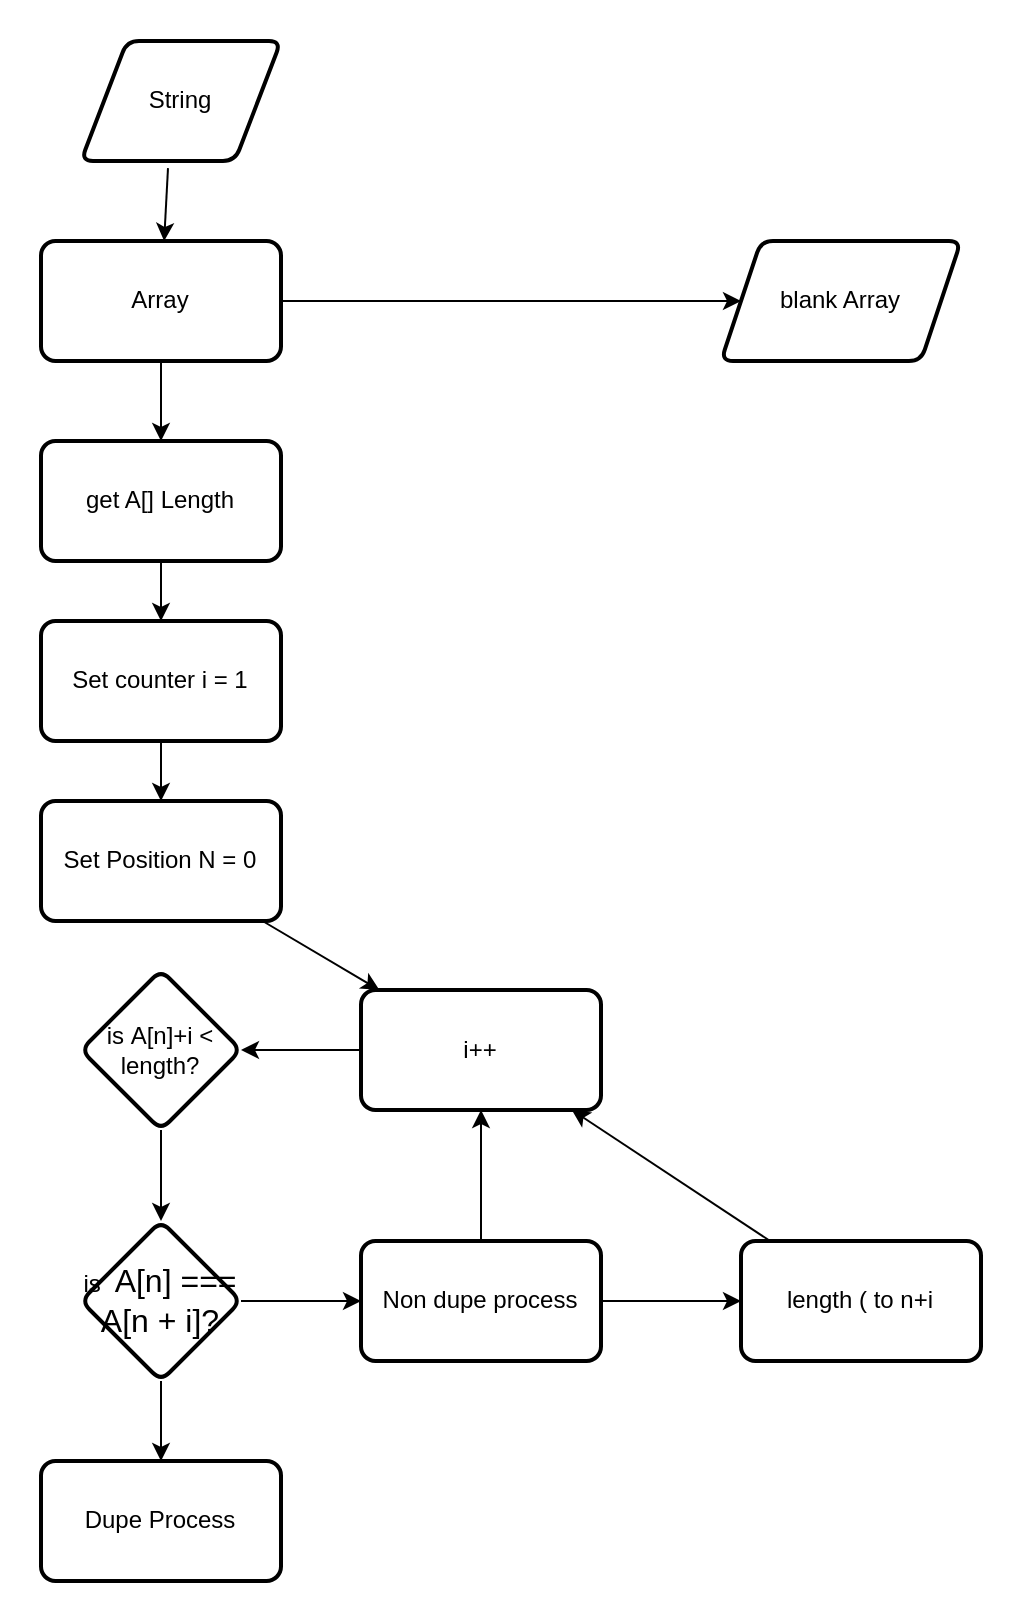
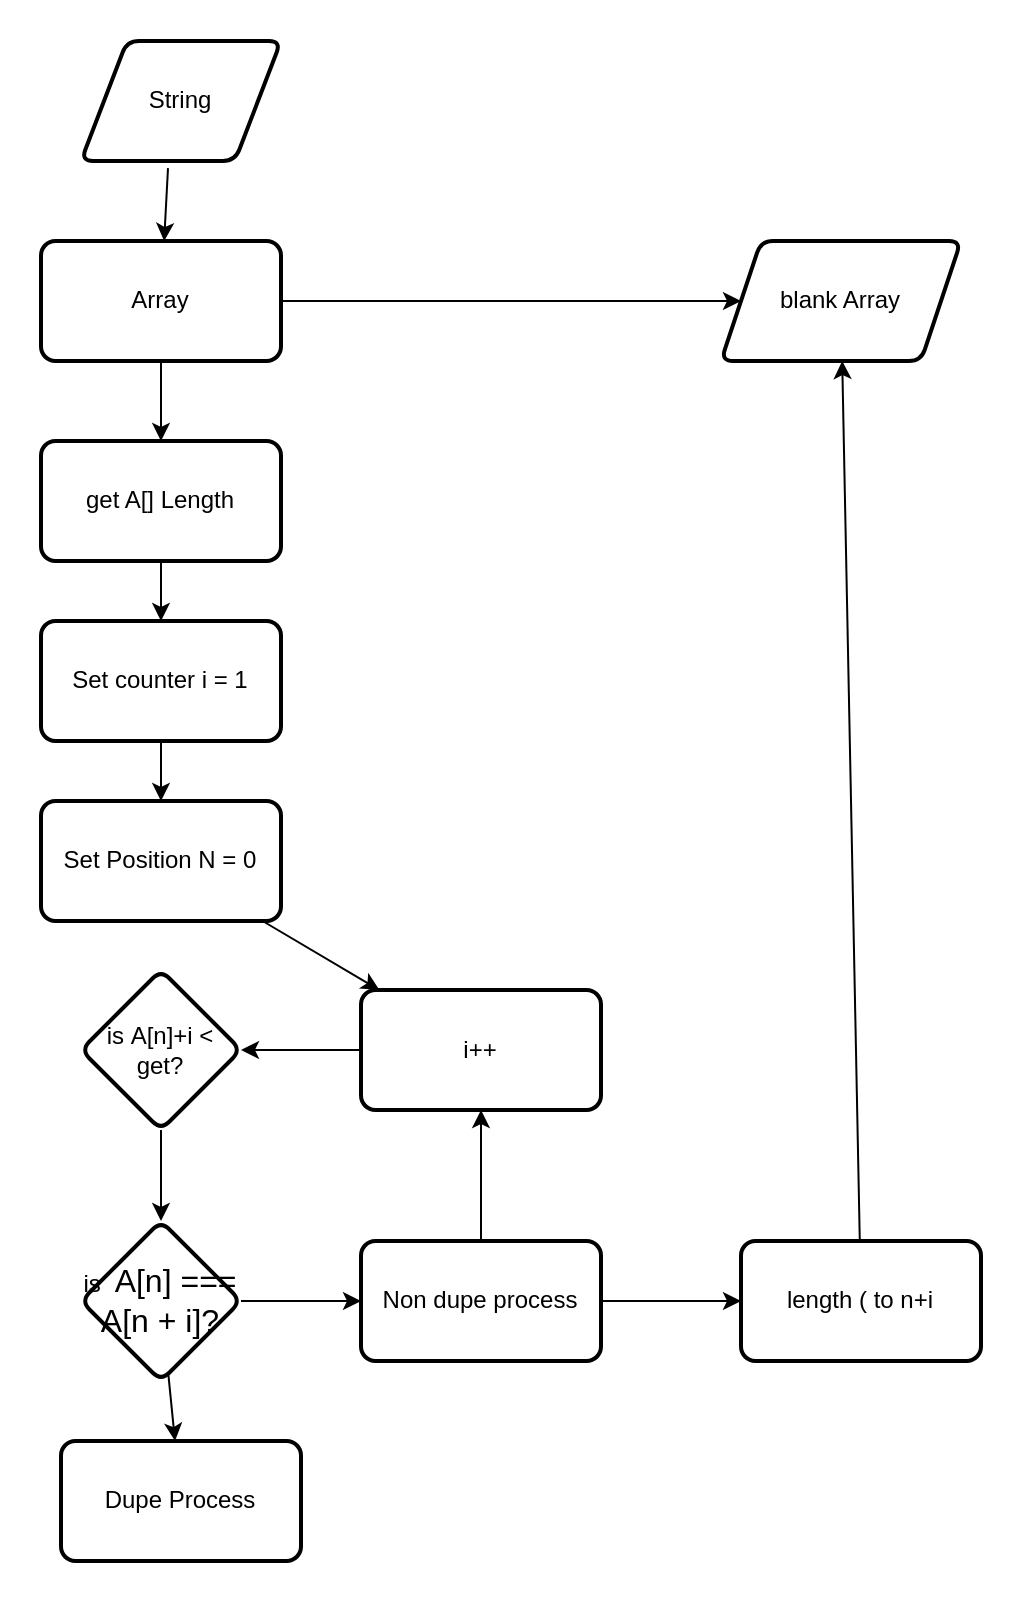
node "is A[n]+i < length?": label "is A[n]+i < length?" -> "is A[n]+i < get?"
edge "length ( to n+i" -> "i++": now "length ( to n+i" -> "blank Array"
node "Dupe Process": moved (161, 1521) -> (181, 1501)
